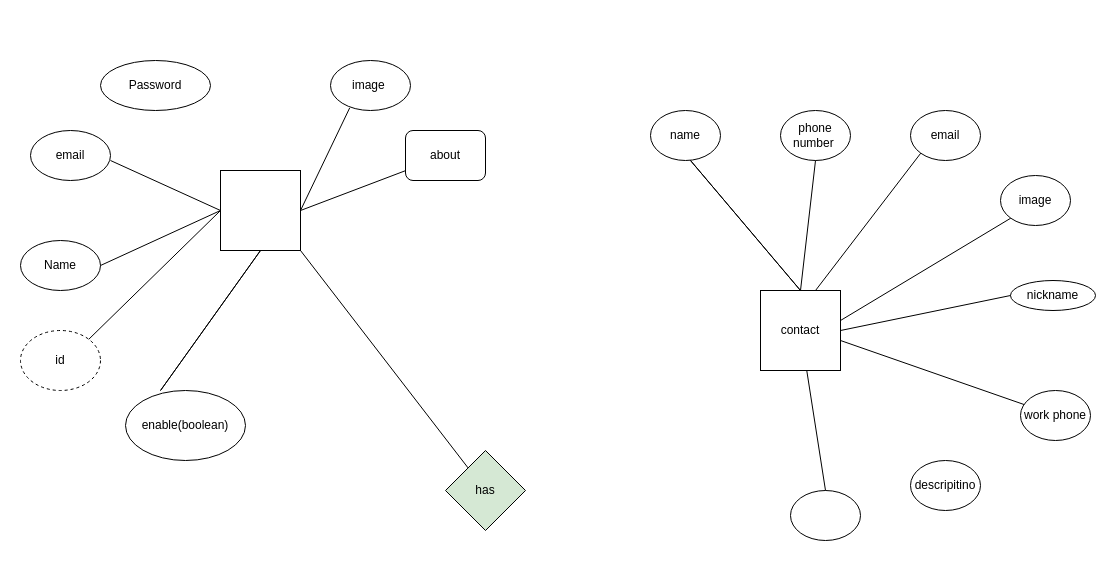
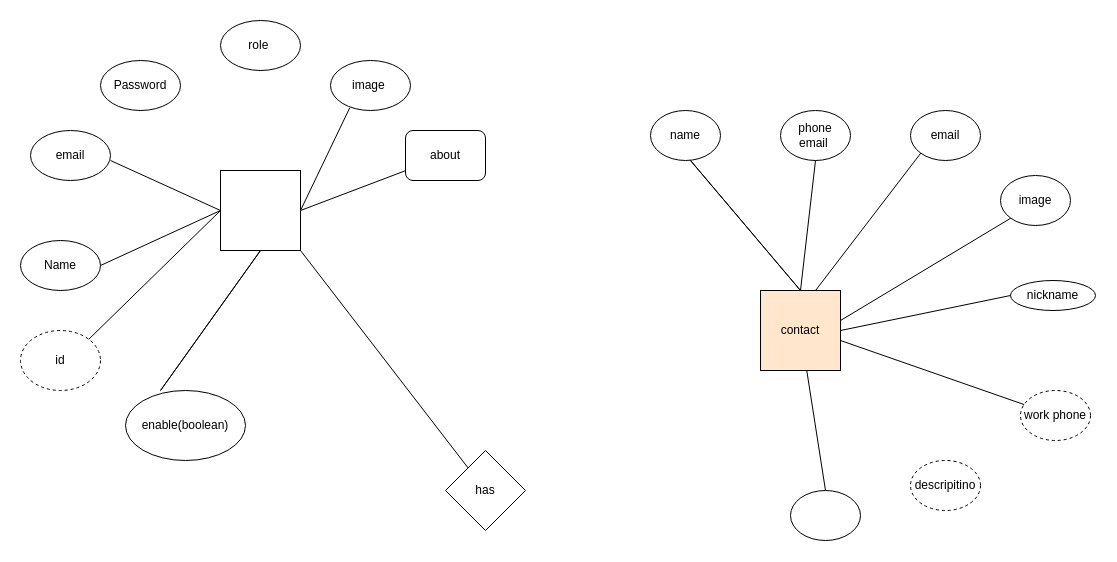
node "role": added
node "Password": size 110x50 -> 80x50
node "phone number": label "phone number" -> "phone email"
node "contact": fillcolor #ffffff -> #ffe6cc
node "work phone": style solid -> dashed
node "descripitino": style solid -> dashed
node "has": fillcolor #d5e8d4 -> #ffffff
